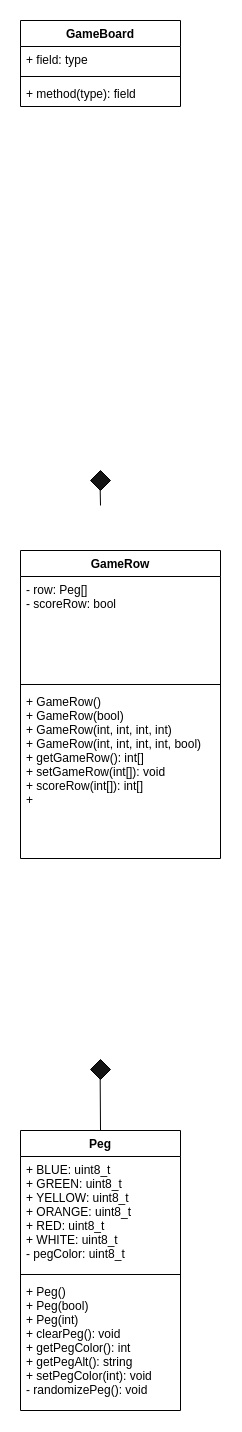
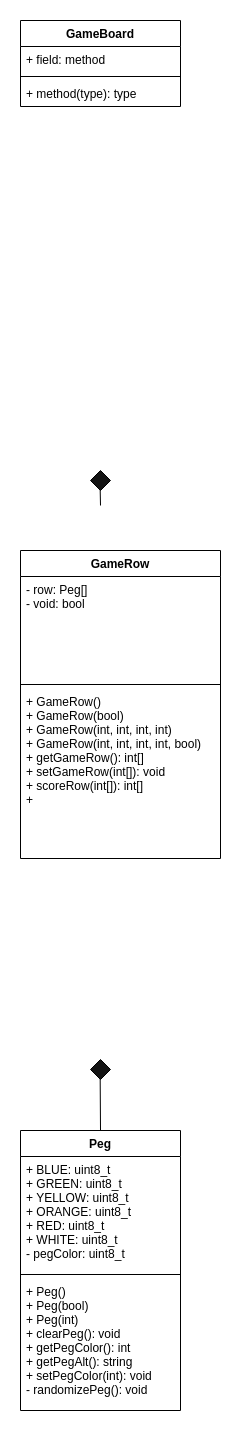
node "+ field: type": label "+ field: type" -> "+ field: method"
node "+ method(type): field": label "+ method(type): field" -> "+ method(type): type"
node "- row: Peg[] - scoreRow: bool": label "- row: Peg[] - scoreRow: bool" -> "- row: Peg[] - void: bool"
